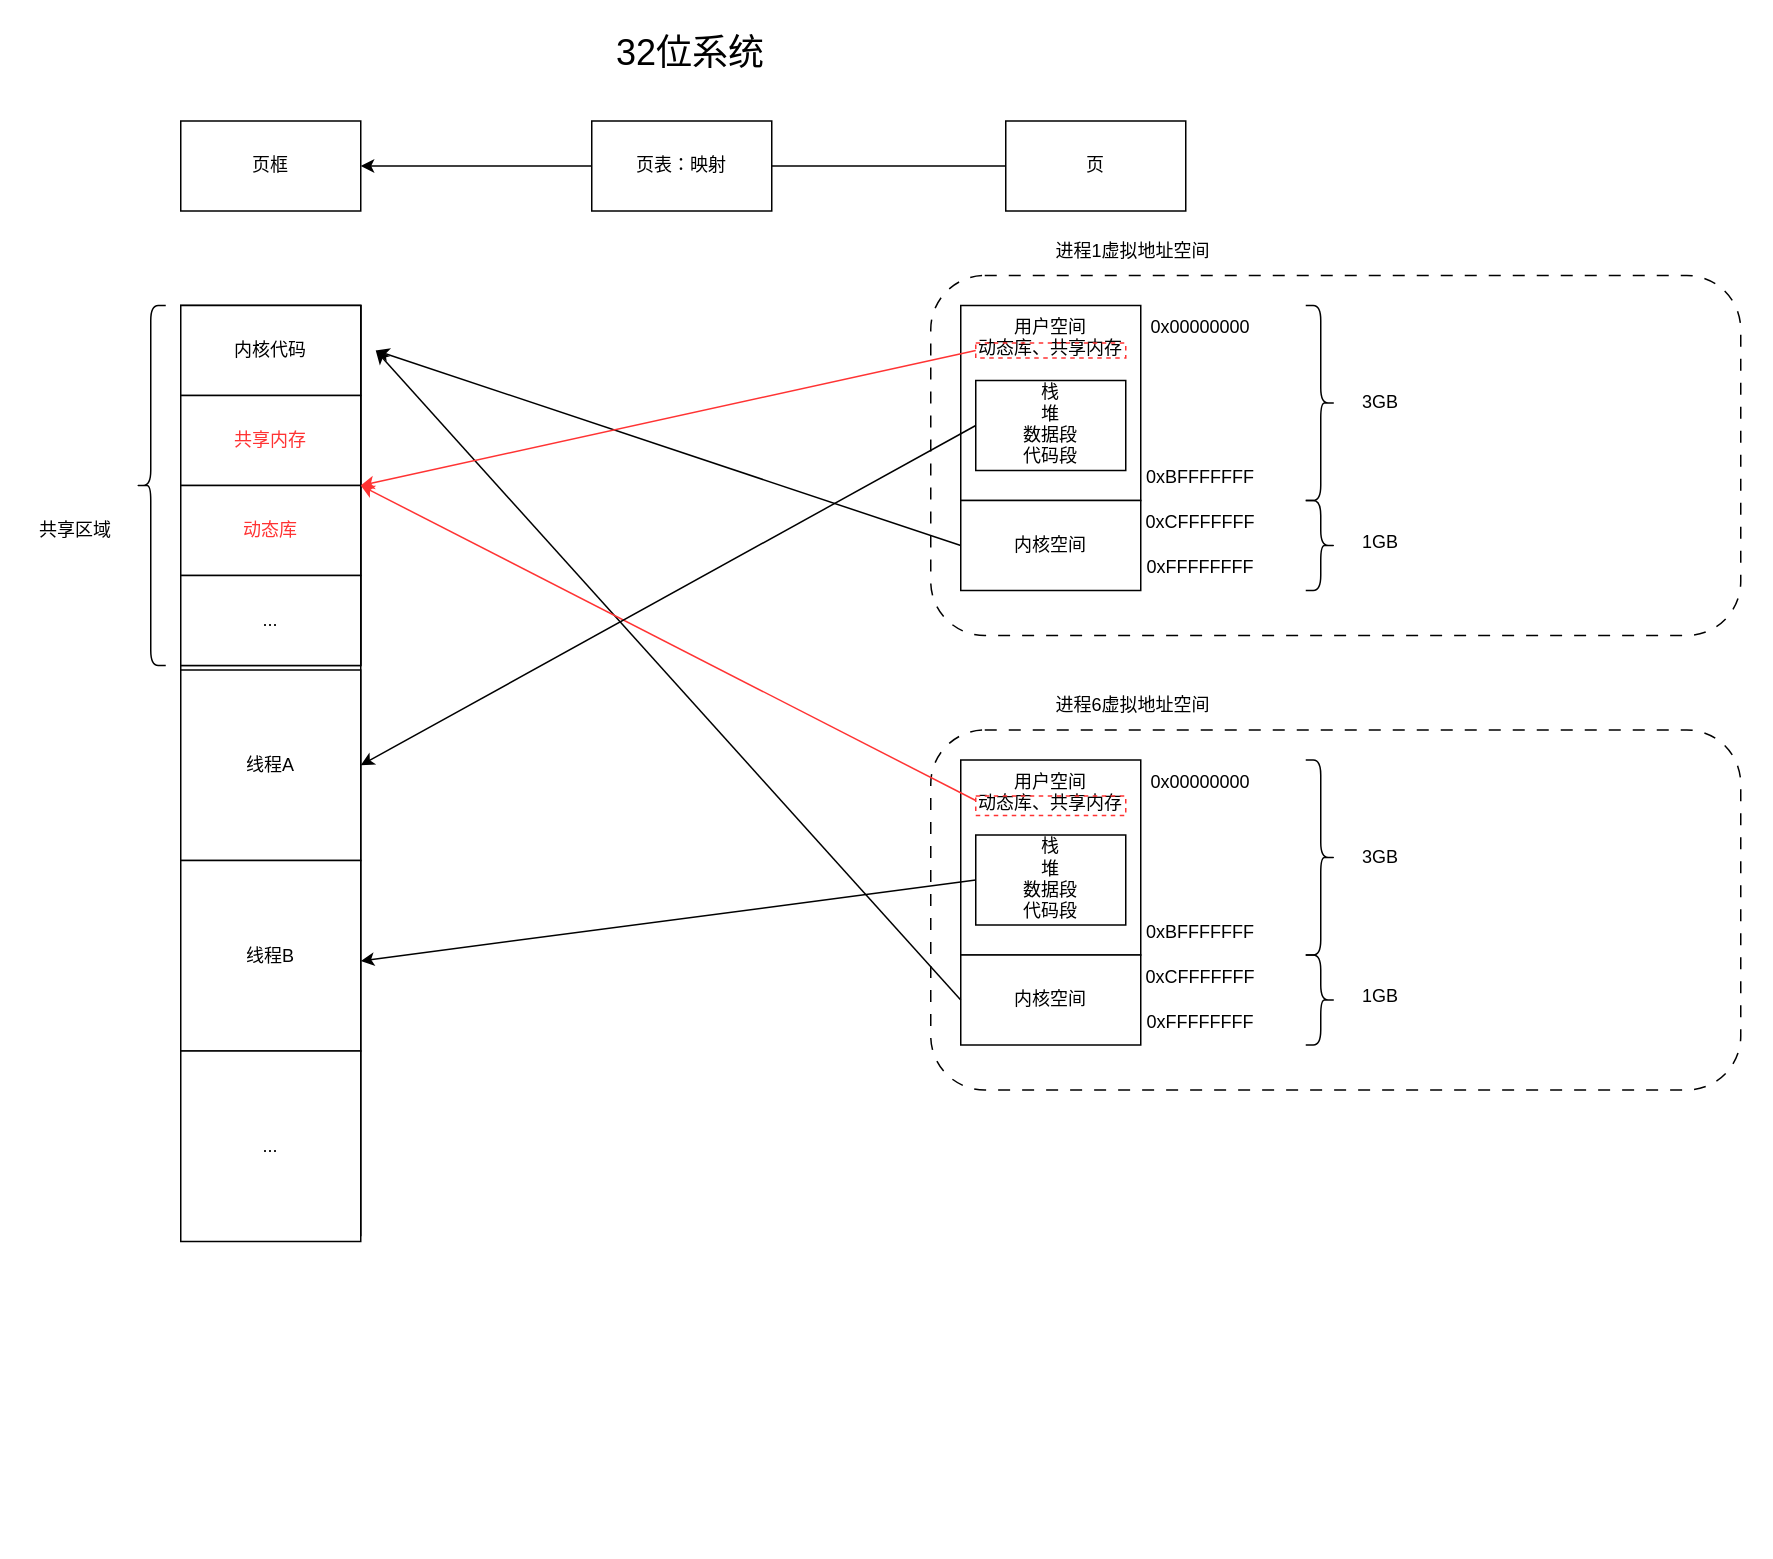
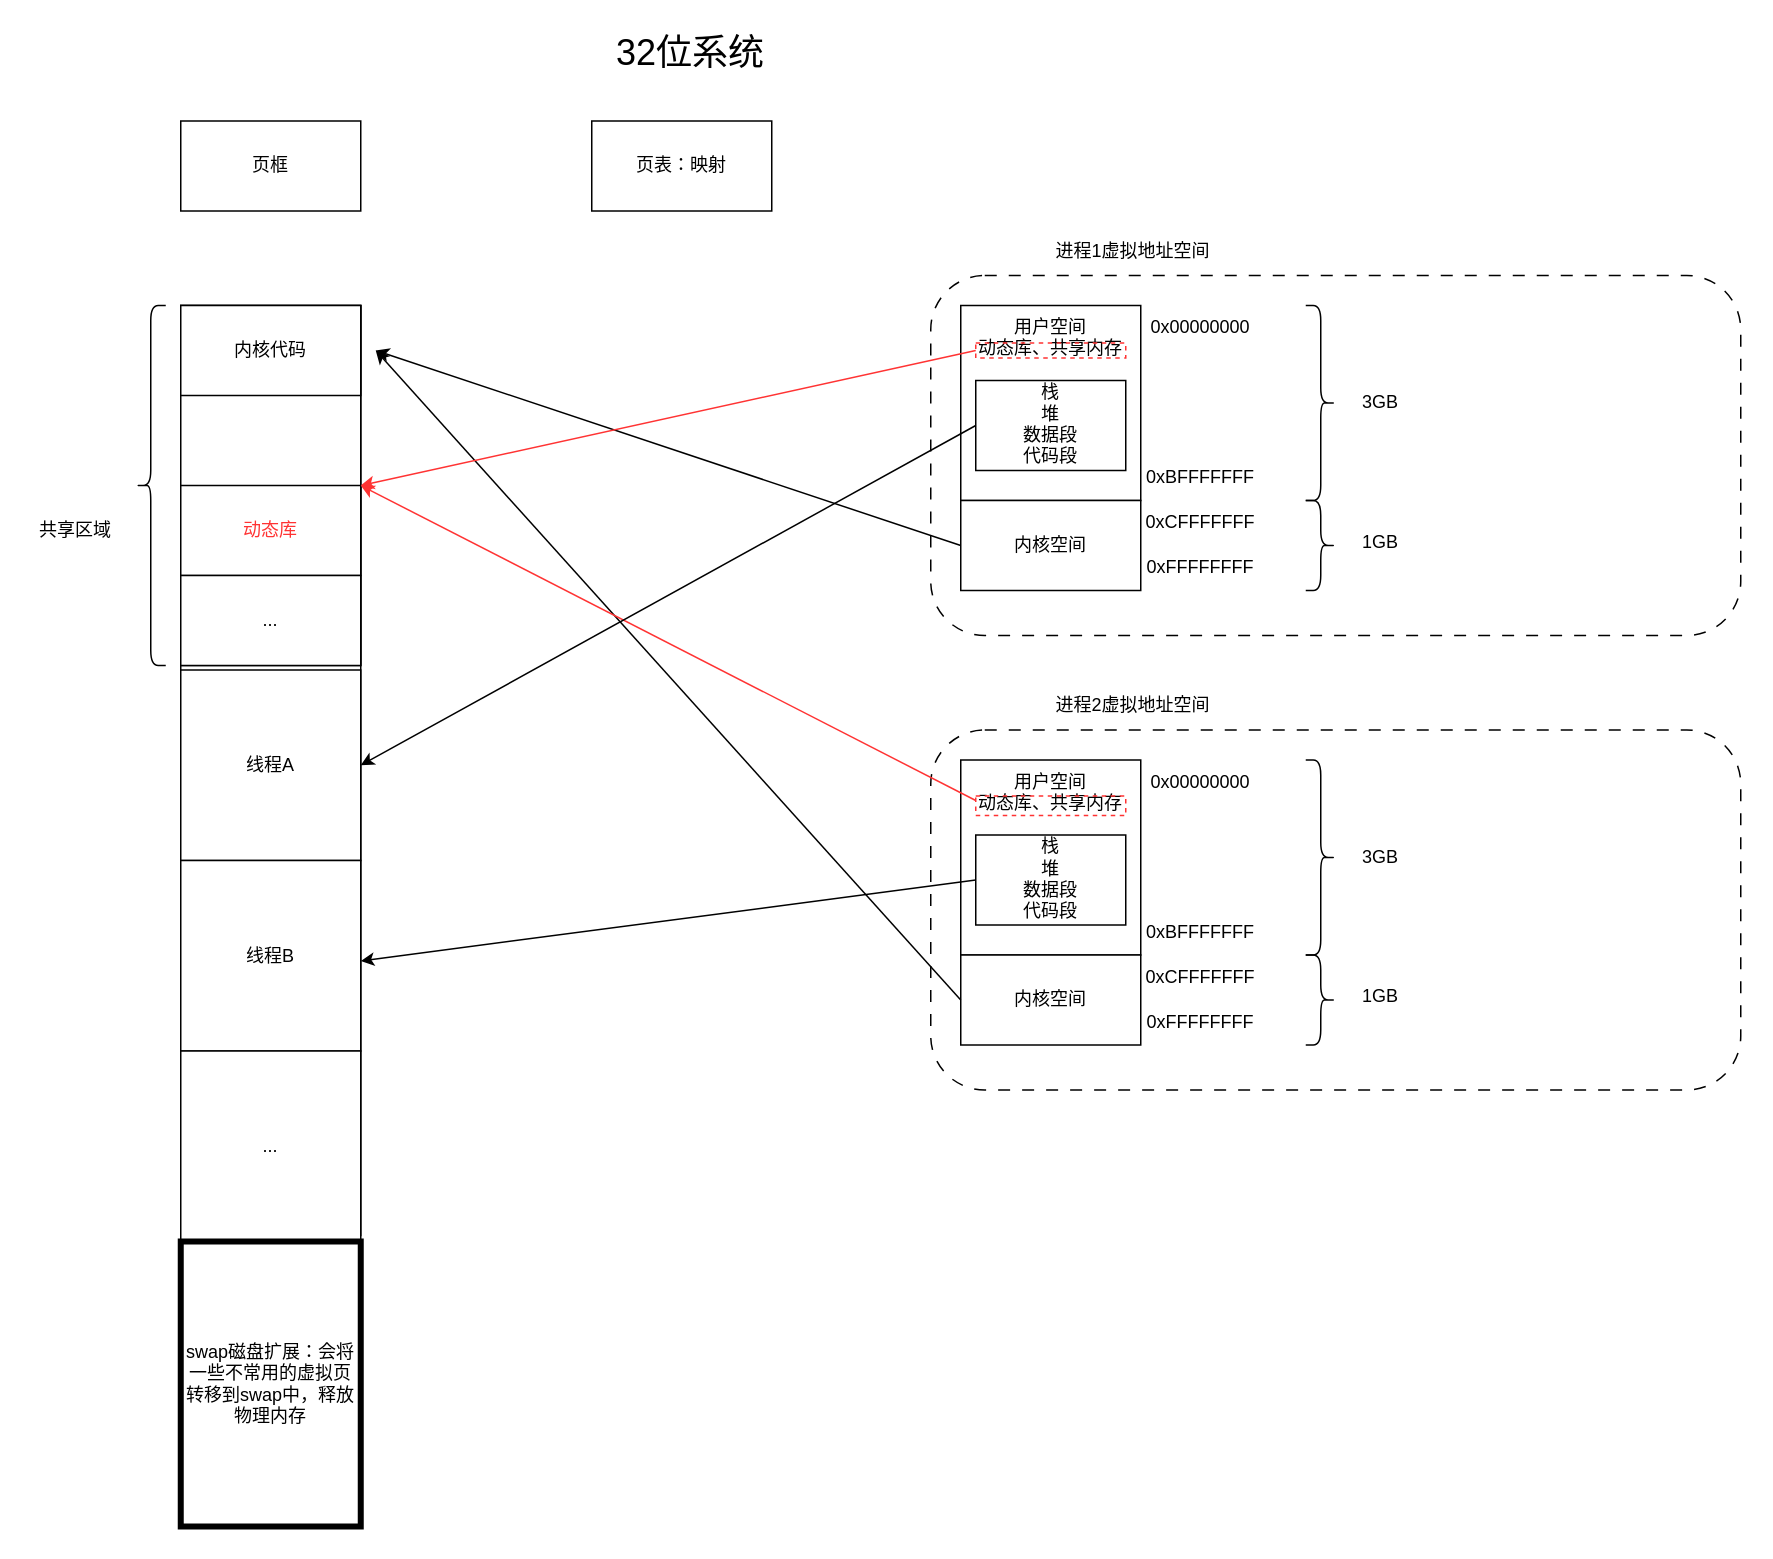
edge "页" -> "页框": removed
node "页": removed
node "共享内存": removed
node "进程6虚拟地址空间": label "进程6虚拟地址空间" -> "进程2虚拟地址空间"
node "swap磁盘扩展：会将一些不常用的虚拟页转移到swap中，释放物理内存": added
